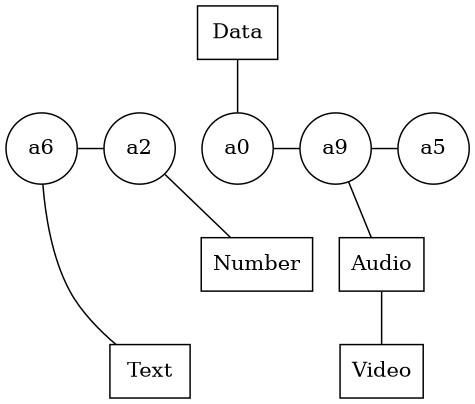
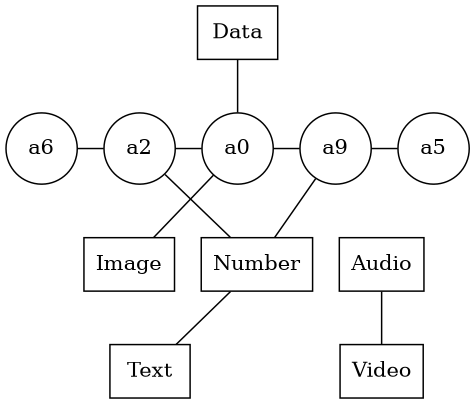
edge "a2" -- "a0": added
edge "a9" -- "Audio": now "a9" -- "Number"
node "Image": added
edge "a6" -- "Text": now "Number" -- "Text"
